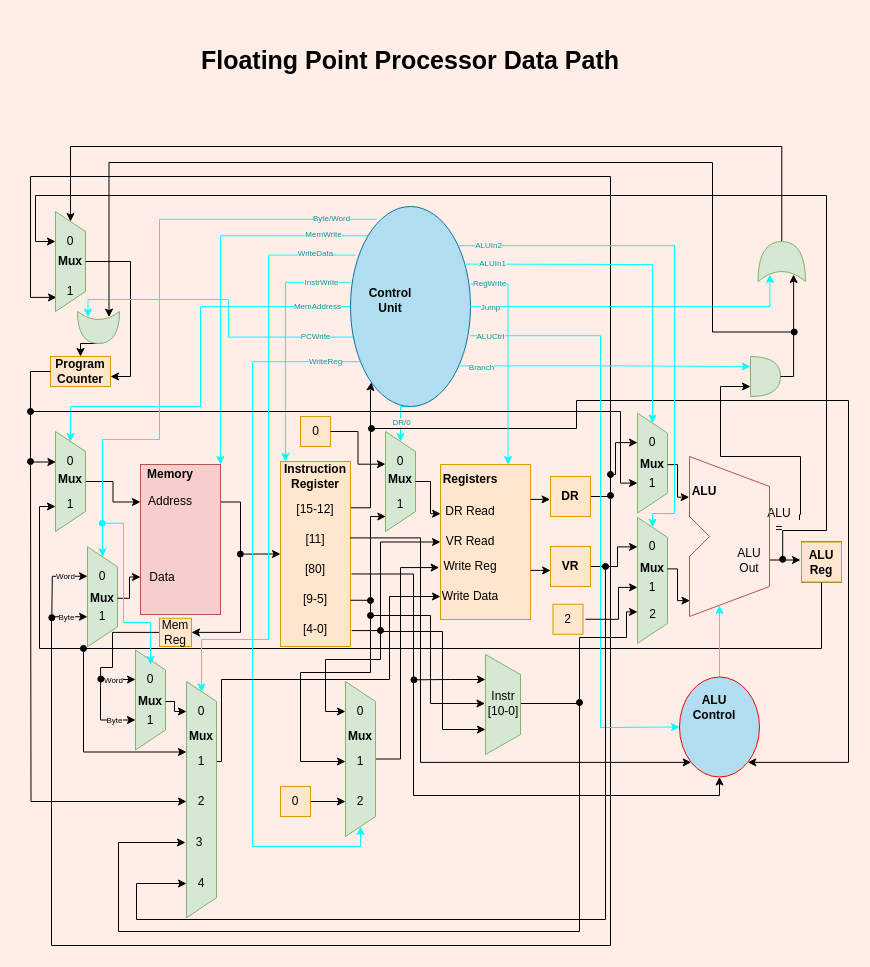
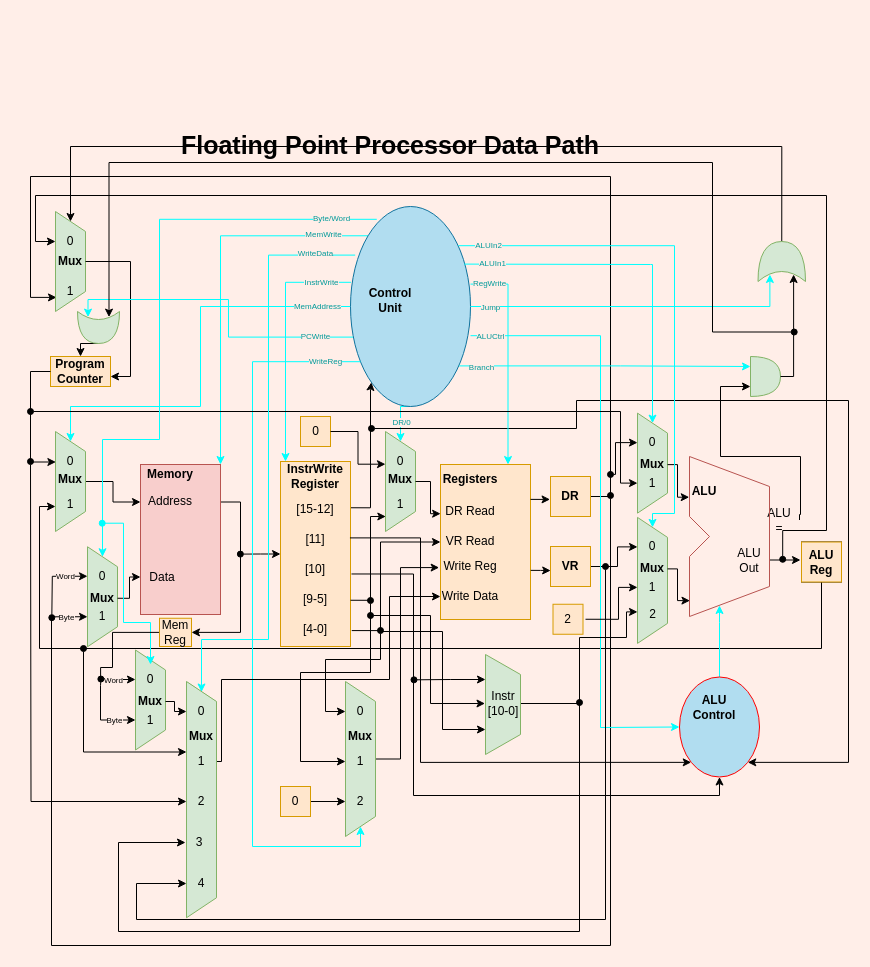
node "Floating Point Processor Data Path": moved (411, 59) -> (391, 144)
node "Instruction Register": label "Instruction Register" -> "InstrWrite Register"
node "[80]": label "[80]" -> "[10]"
